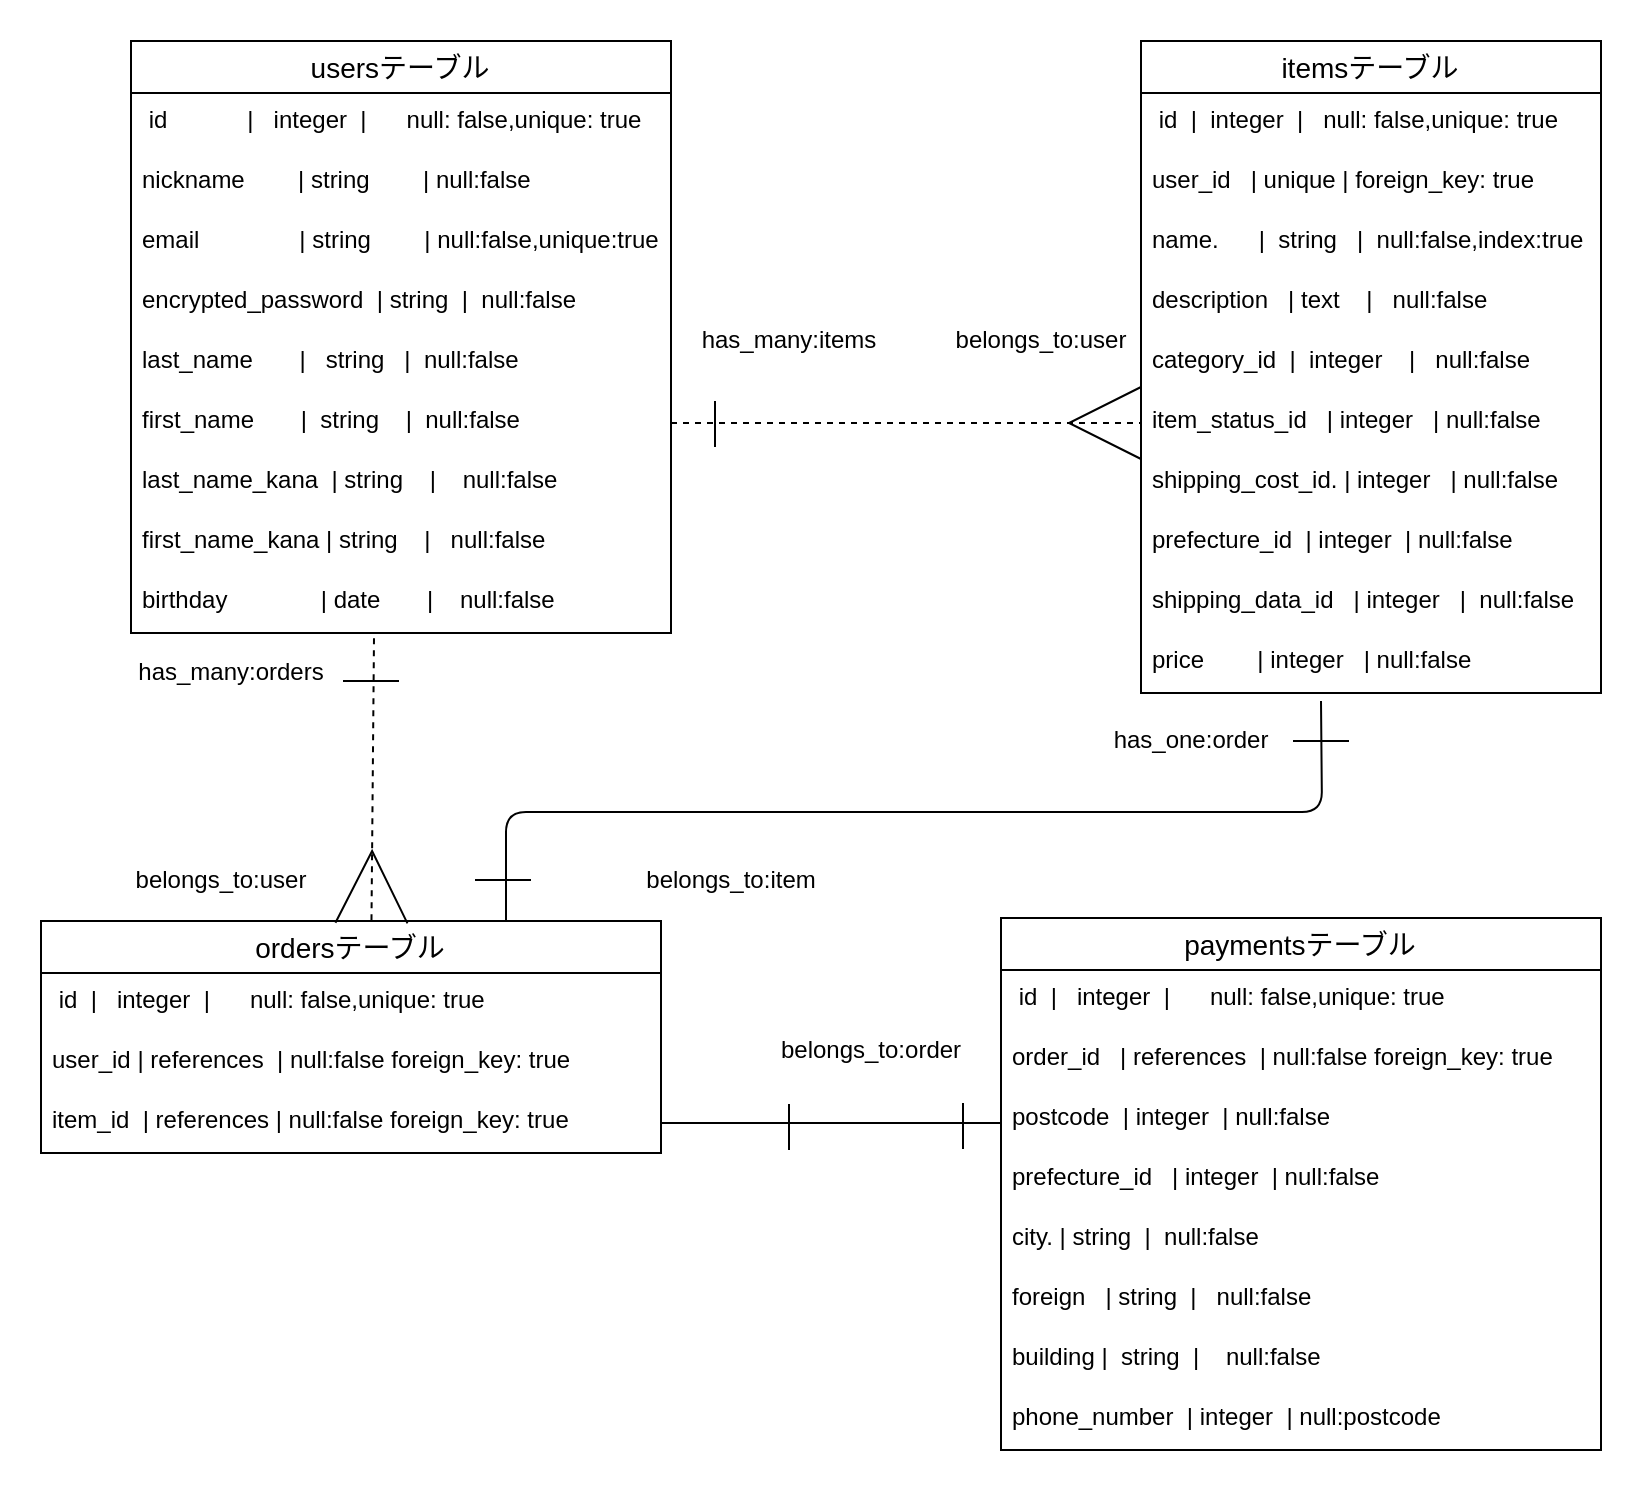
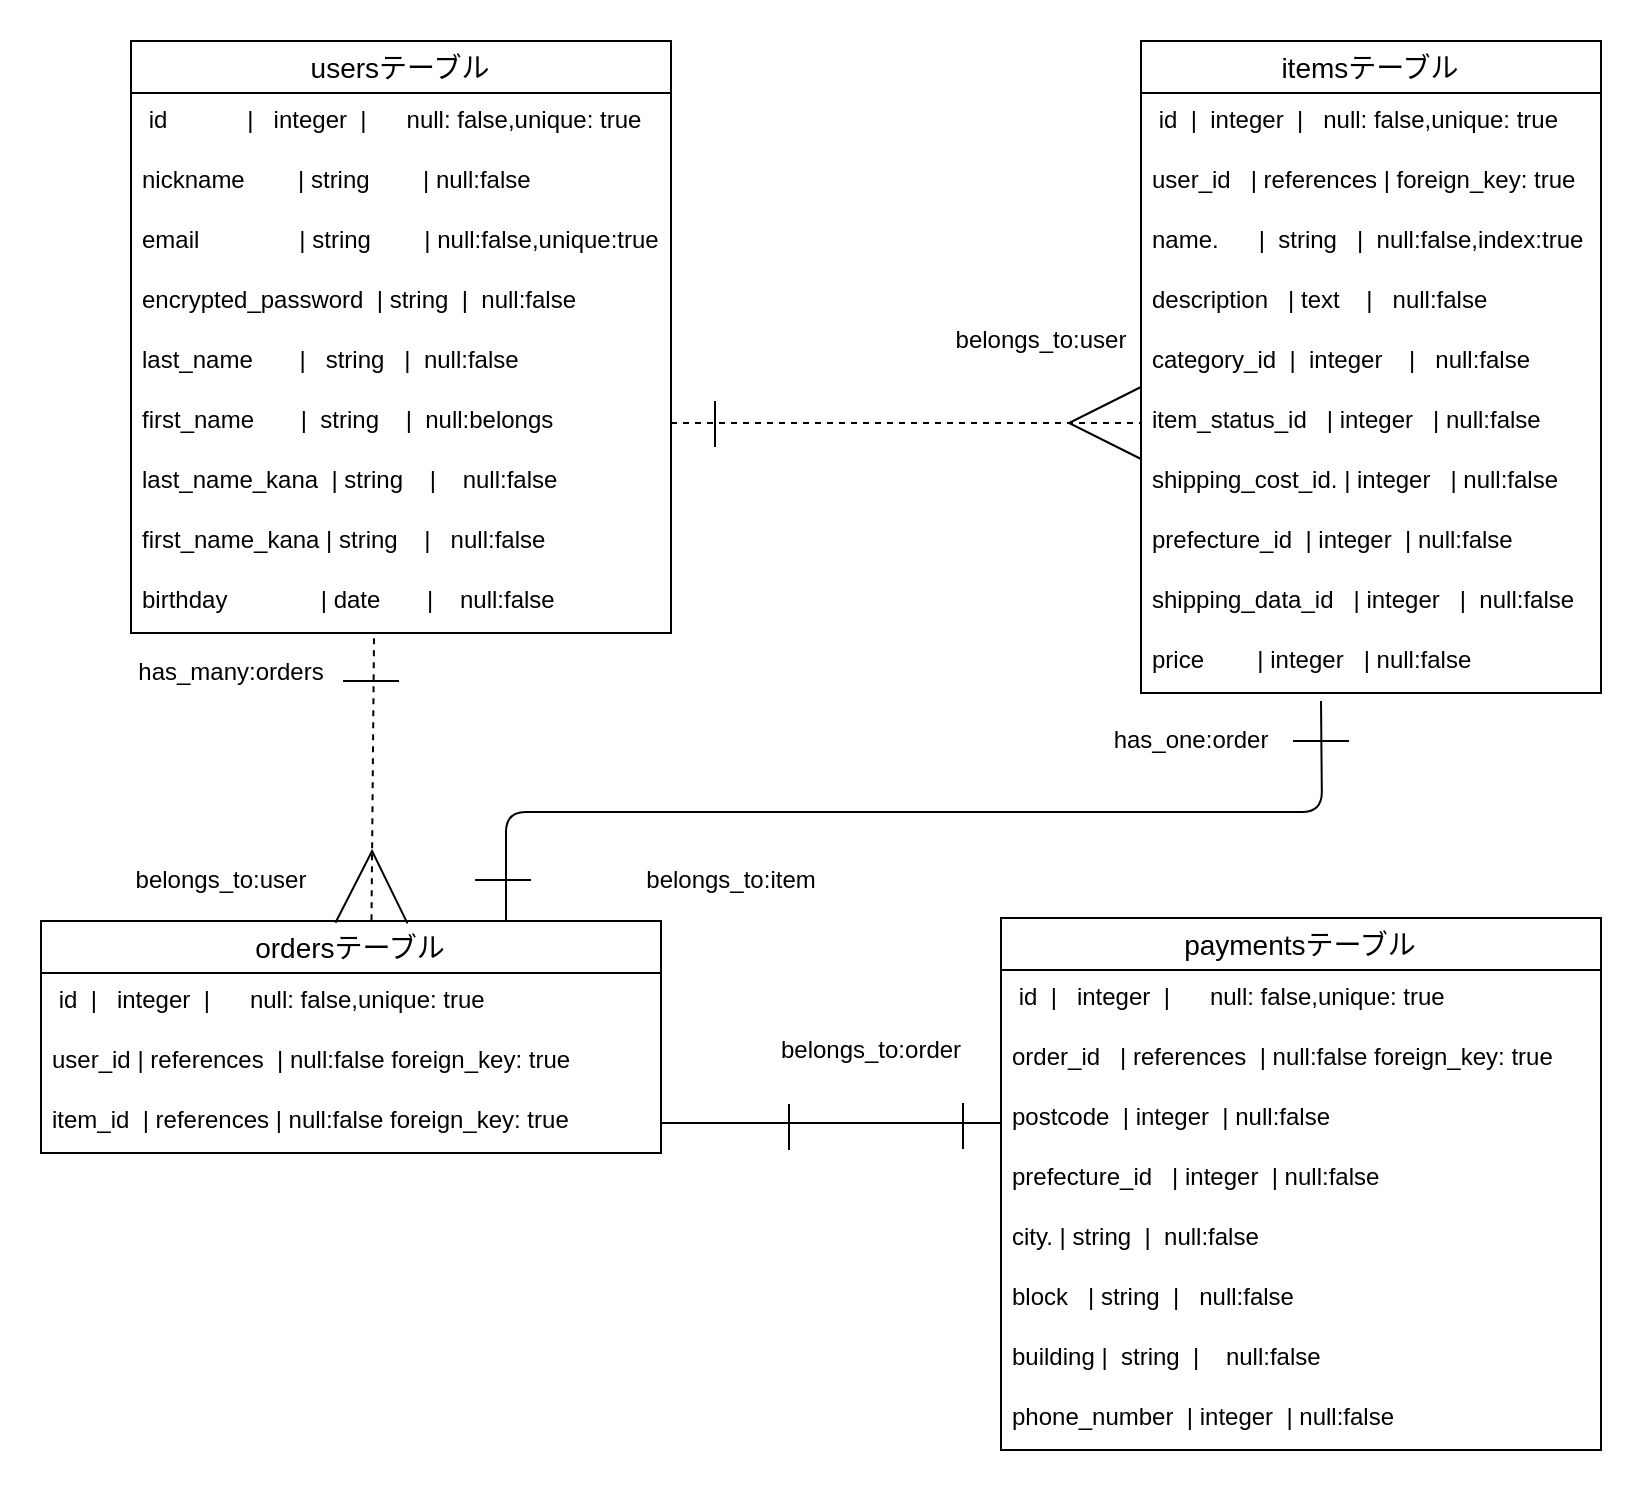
node "user_id | unique | foreign_key: true": label "user_id | unique | foreign_key: true" -> "user_id | references | foreign_key: true"
node "has_many:items": removed
node "first_name | string | null:false": label "first_name | string | null:false" -> "first_name | string | null:belongs"
node "foreign | string | null:false": label "foreign | string | null:false" -> "block | string | null:false"
node "phone_number | integer | null:postcode": label "phone_number | integer | null:postcode" -> "phone_number | integer | null:false"
